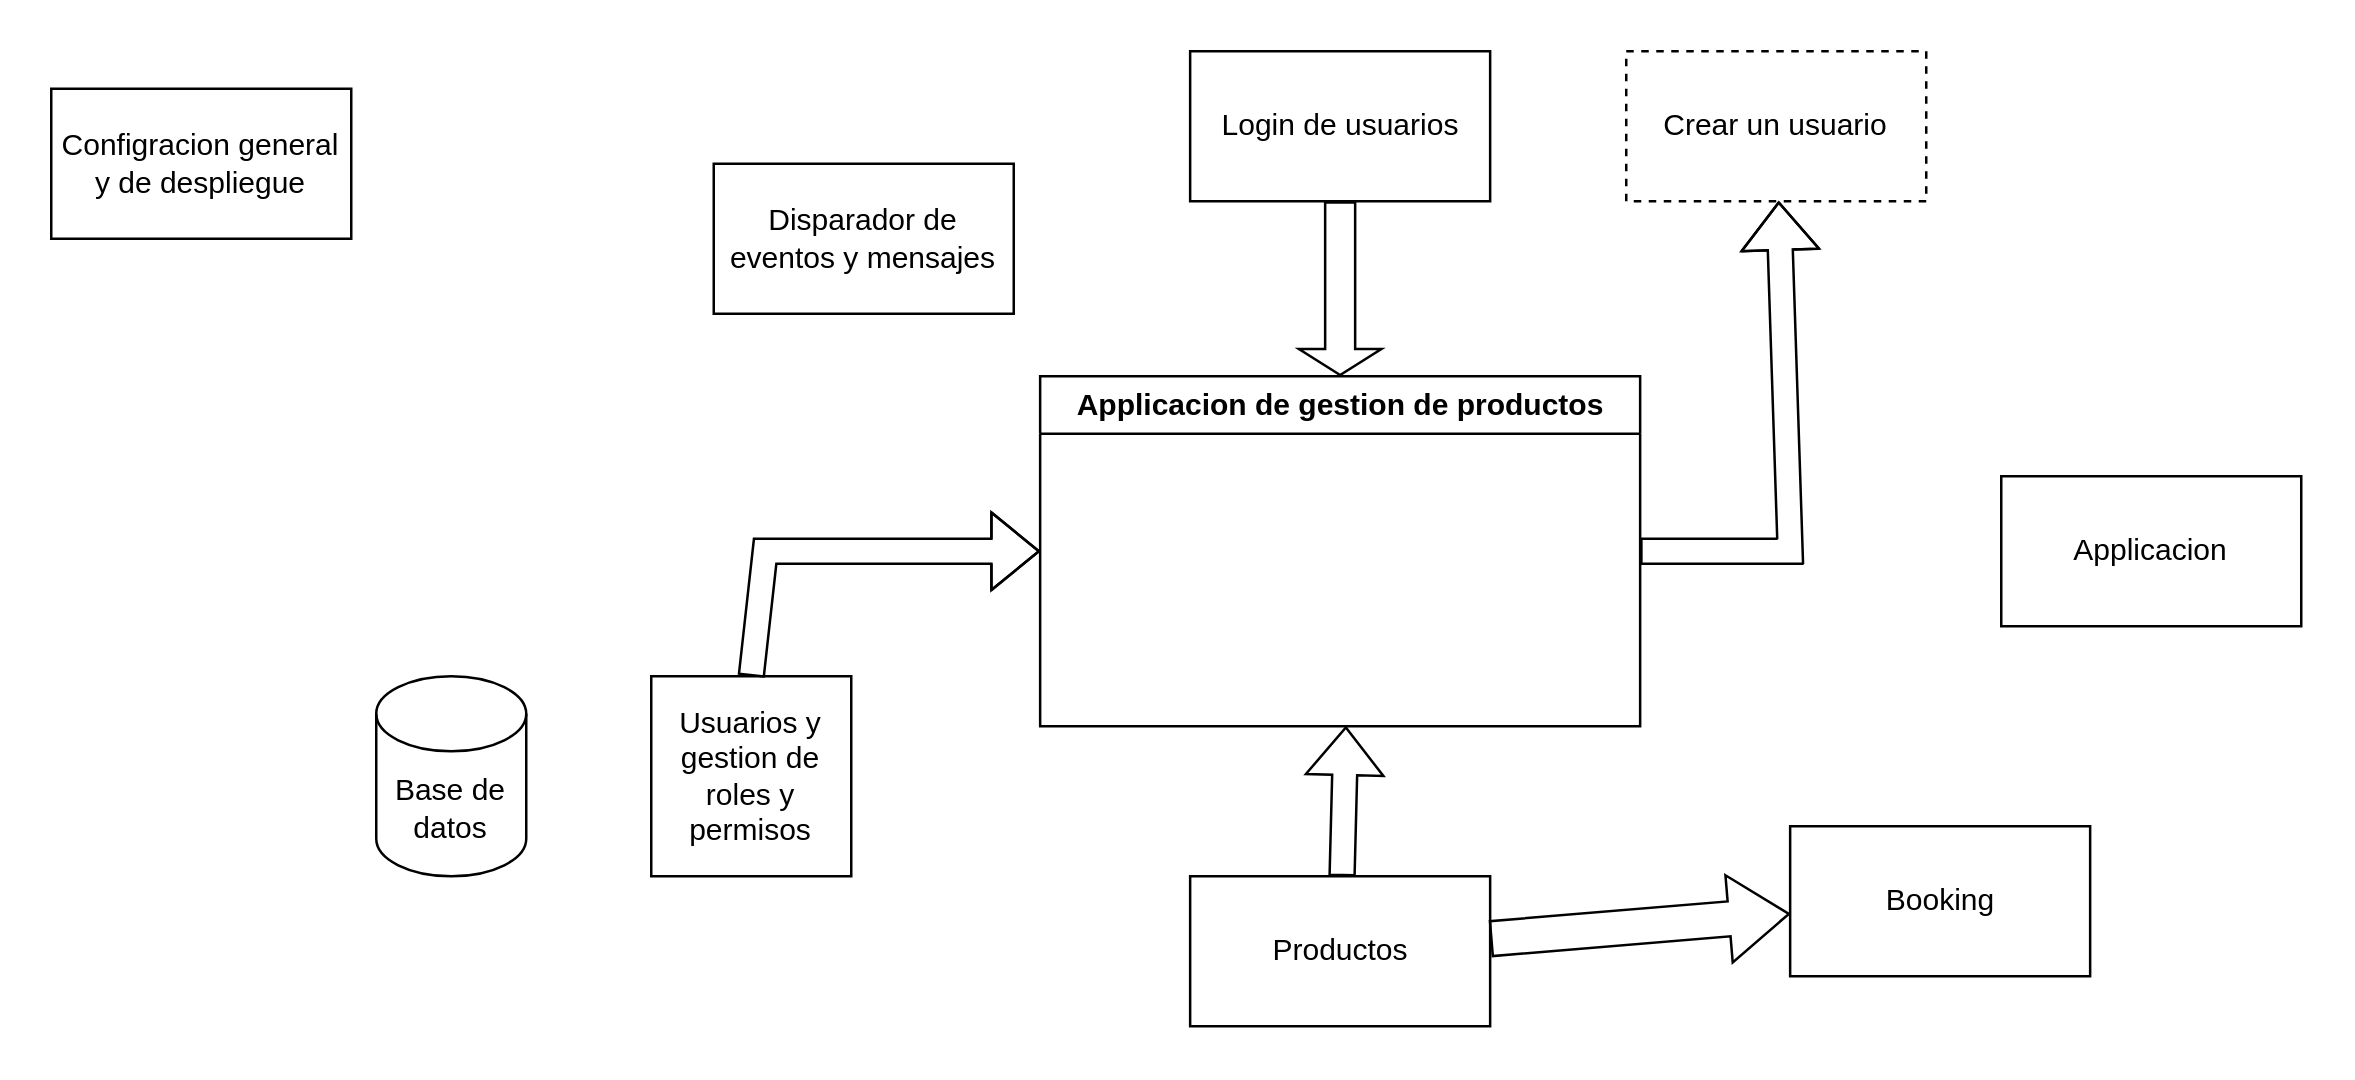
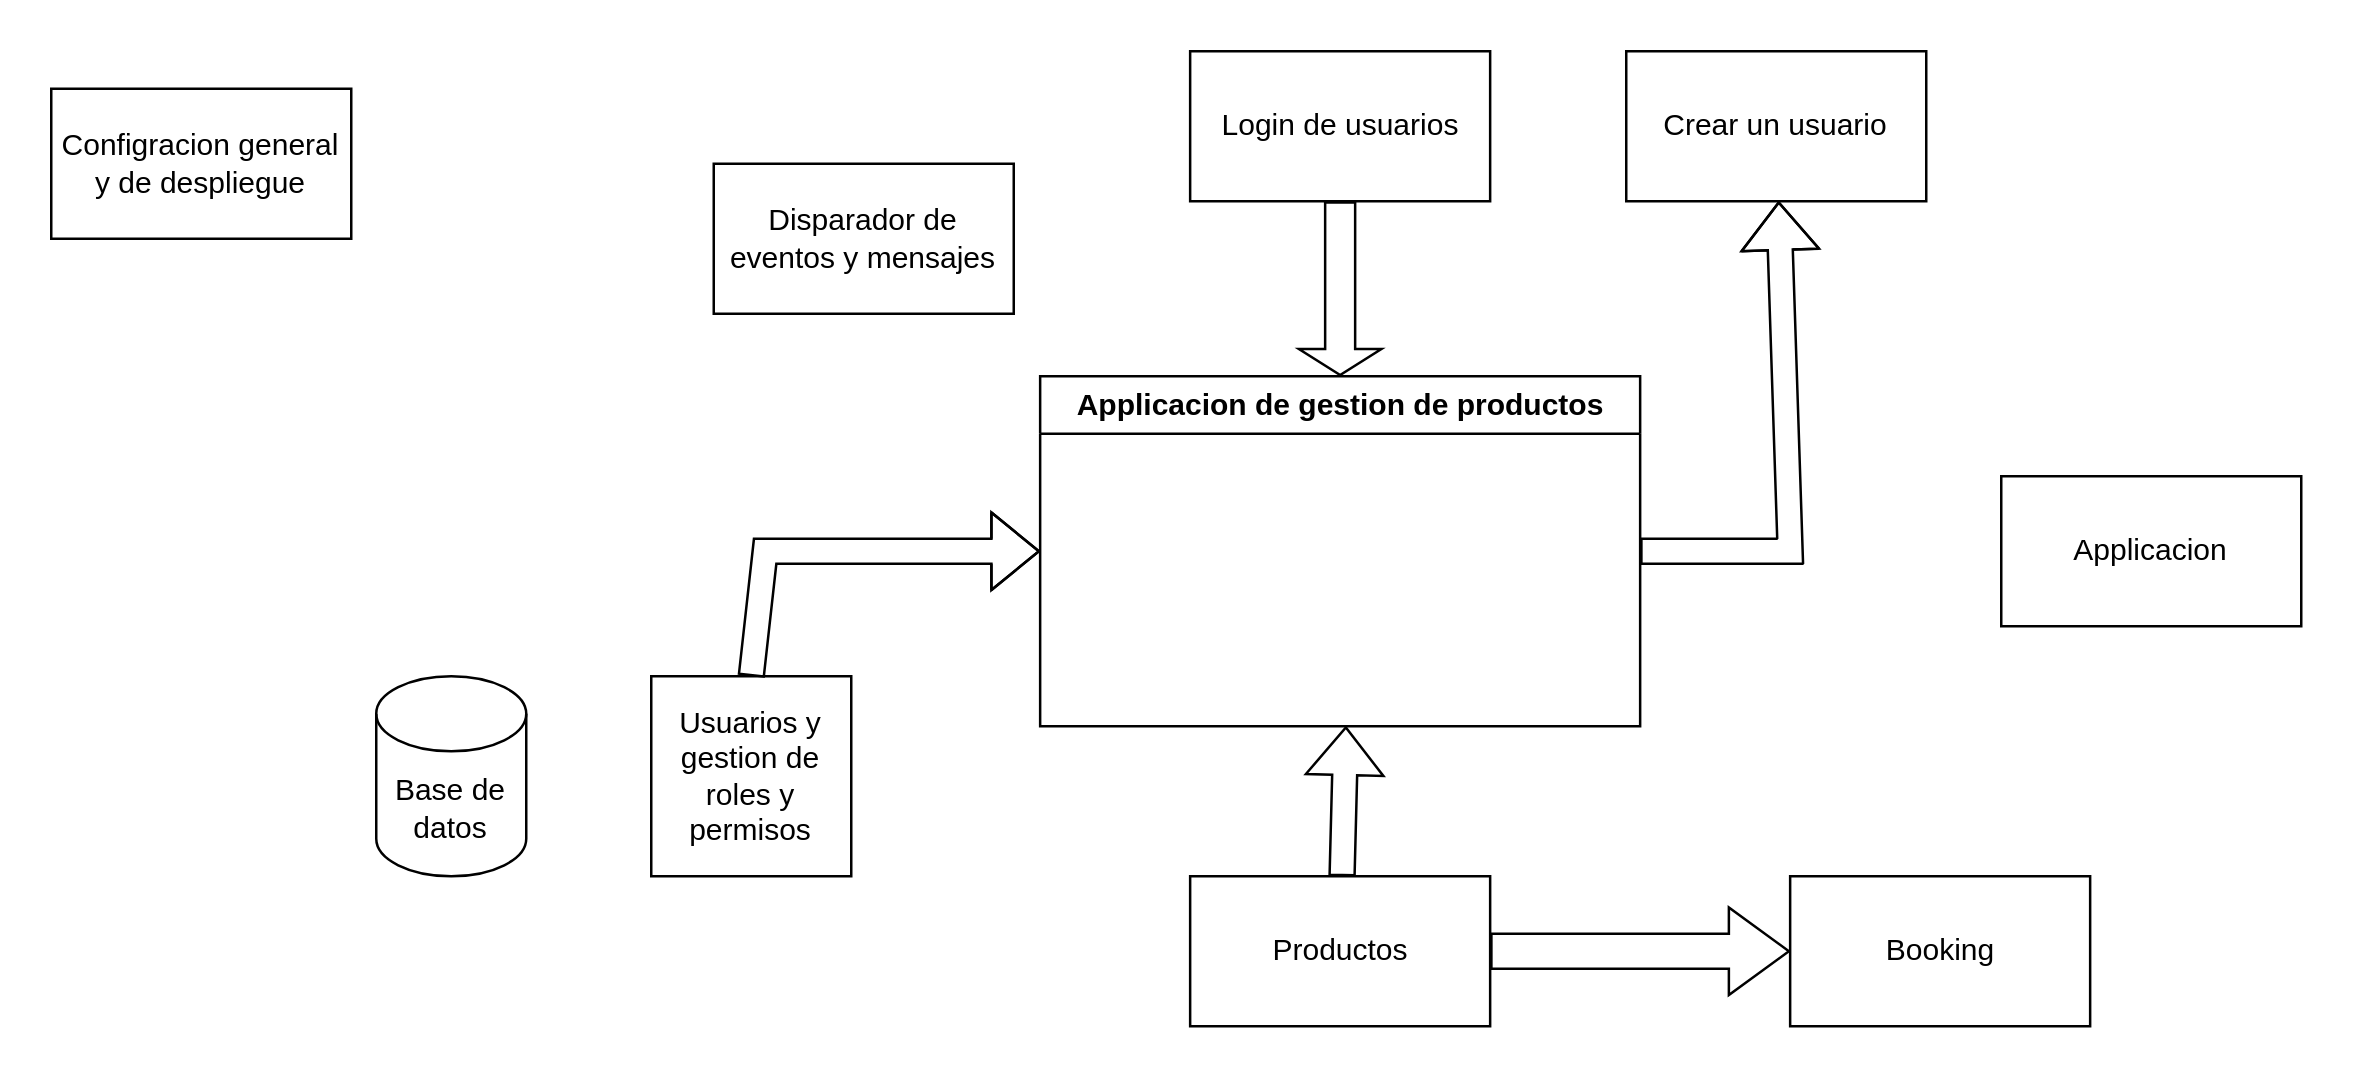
node "Crear un usuario": style dashed -> solid
node "Booking": moved (1940, 901) -> (1940, 951)
